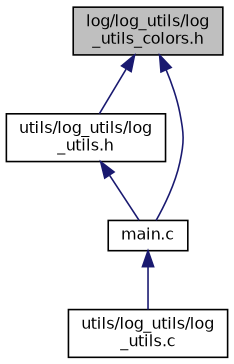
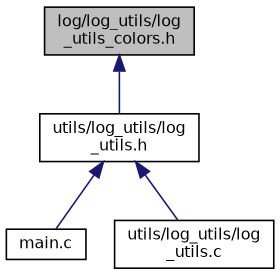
edge "main.c" -> "log/log_utils/log _utils_colors.h": removed
edge "utils/log_utils/log _utils.c" -> "main.c": now "utils/log_utils/log _utils.c" -> "utils/log_utils/log _utils.h"
